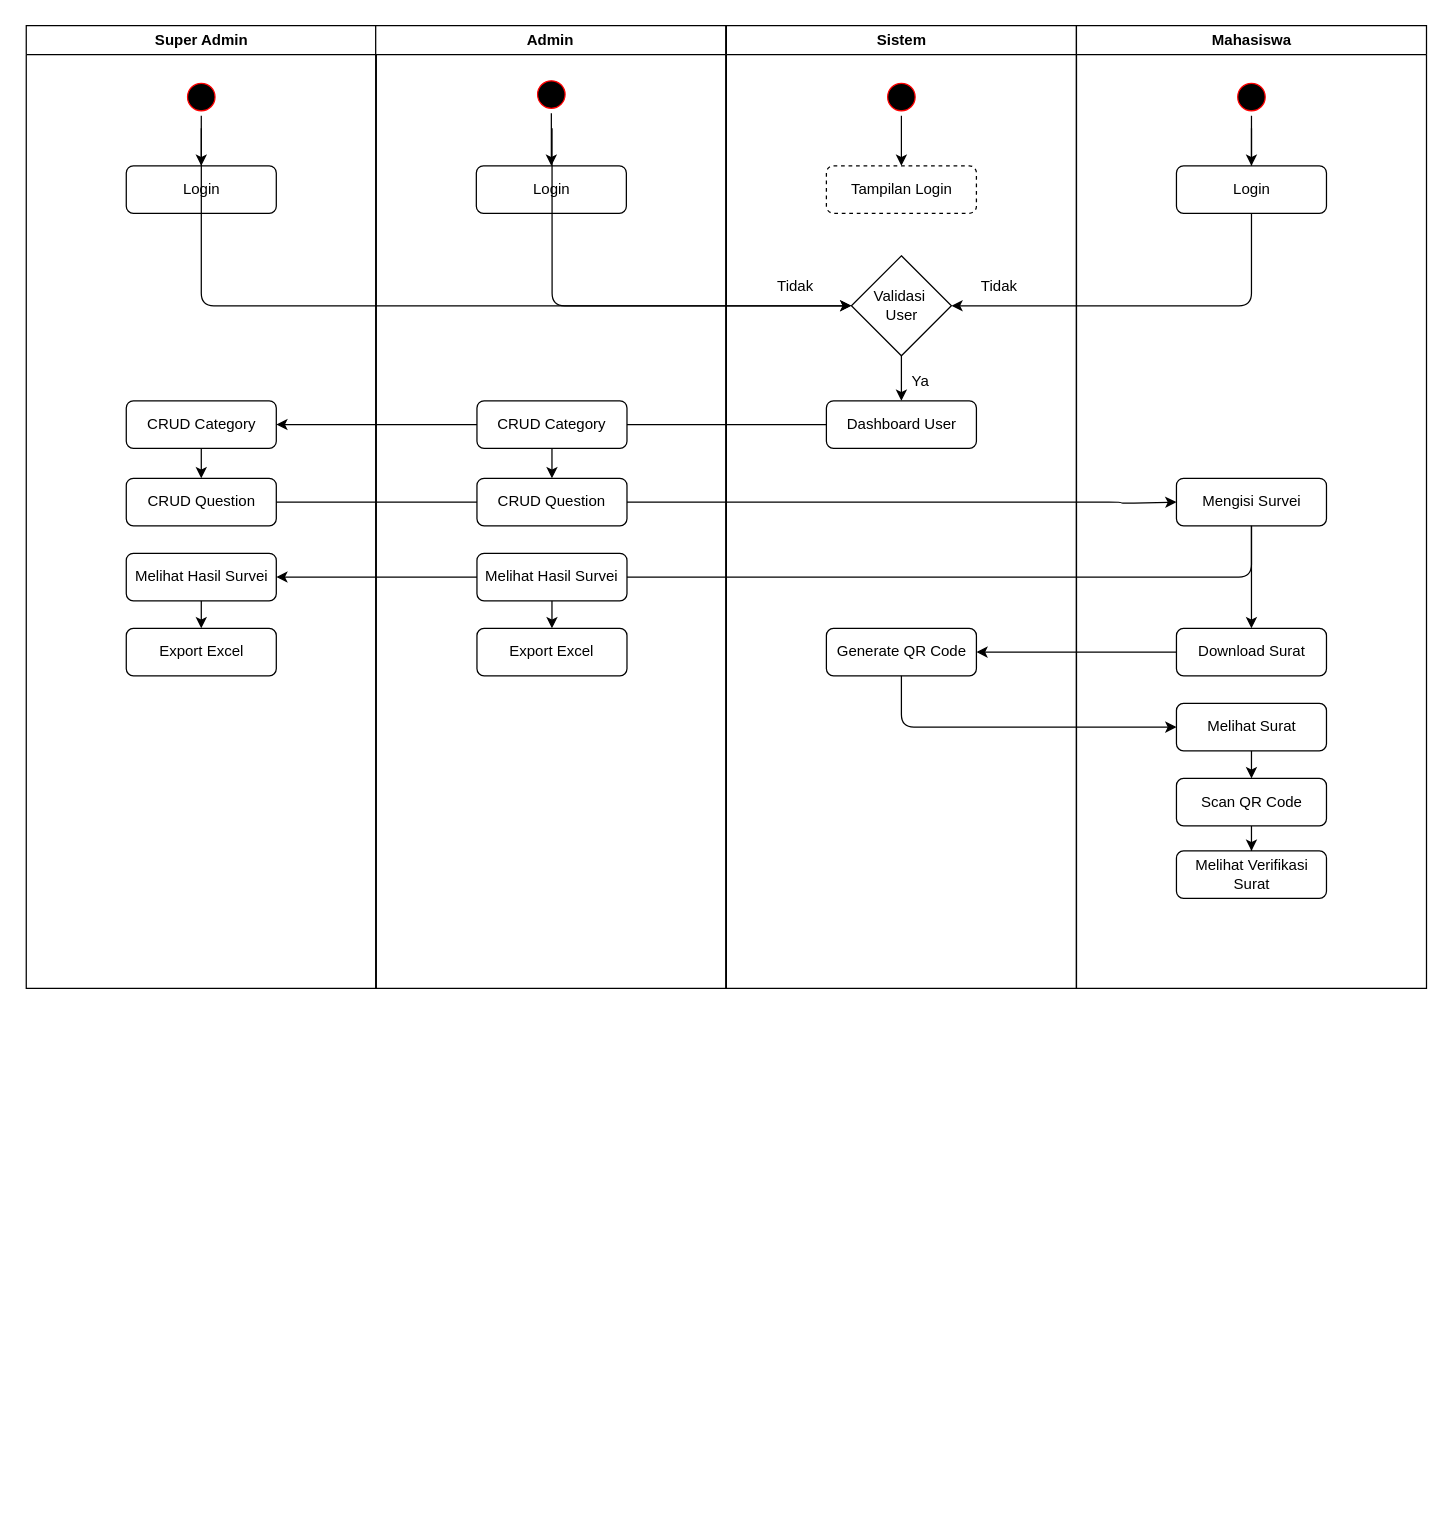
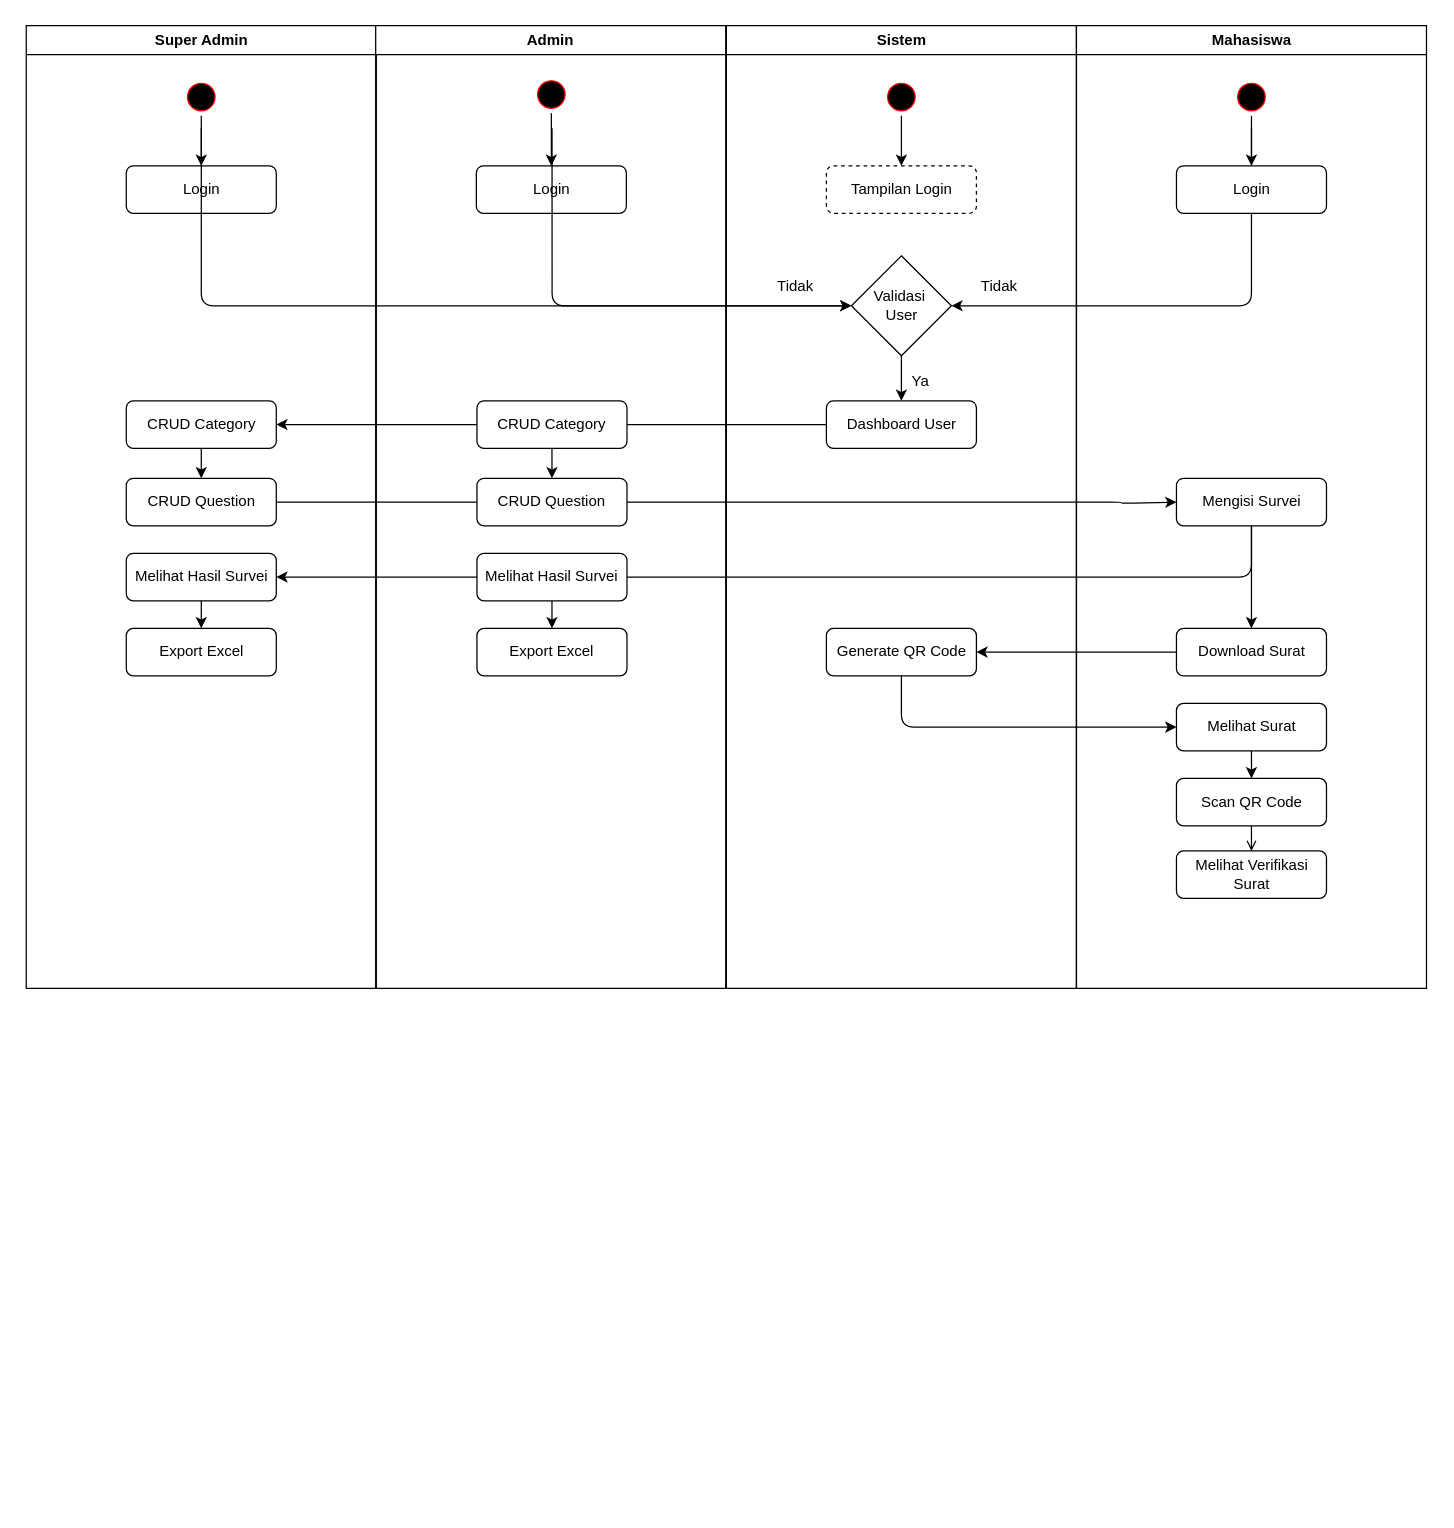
edge "Scan QR Code" -> "Melihat Verifikasi Surat": arrowhead classic -> open
